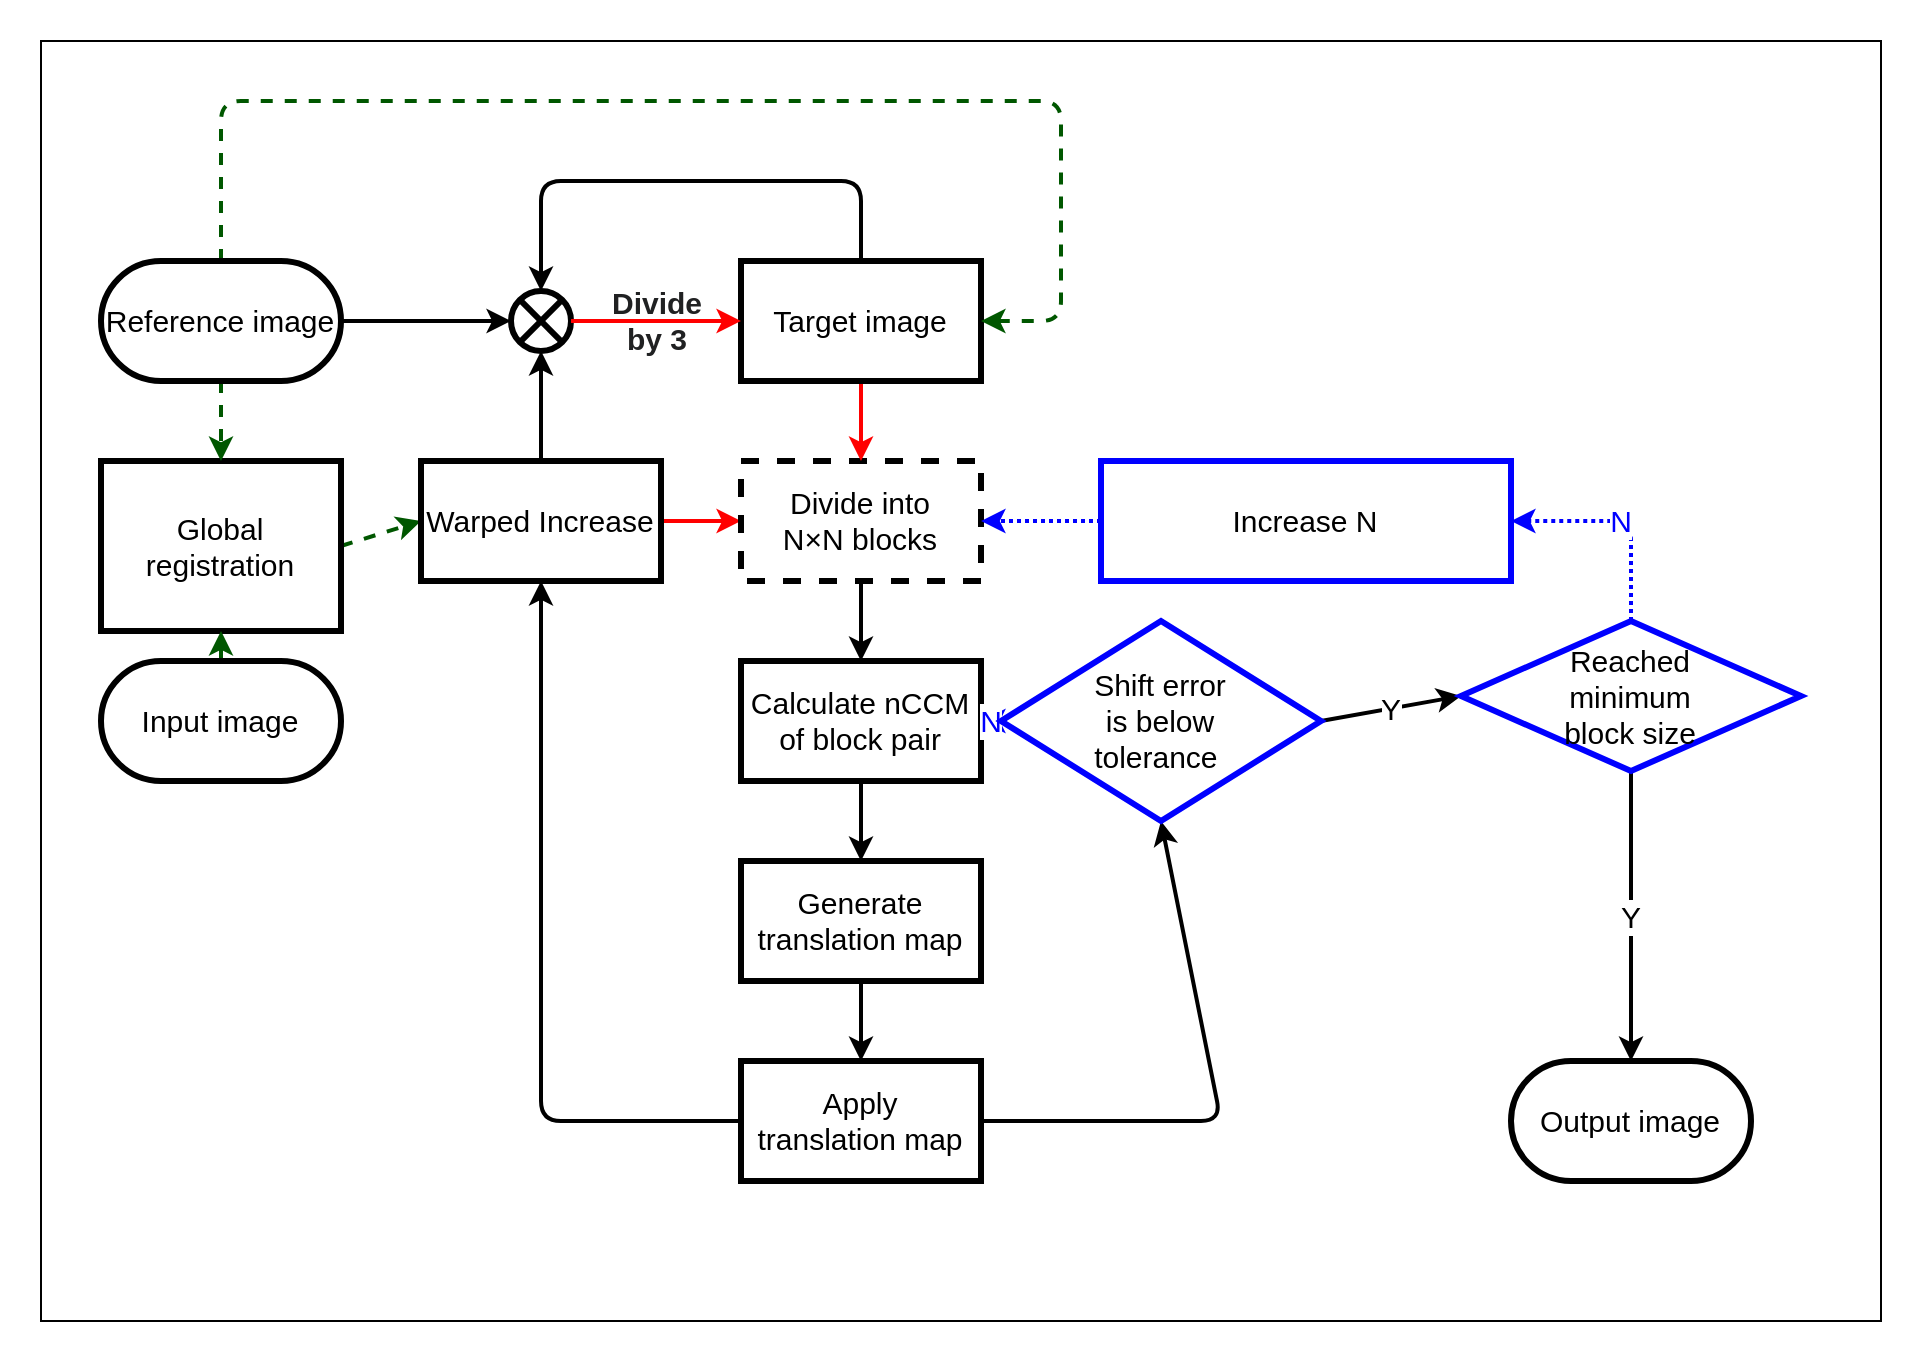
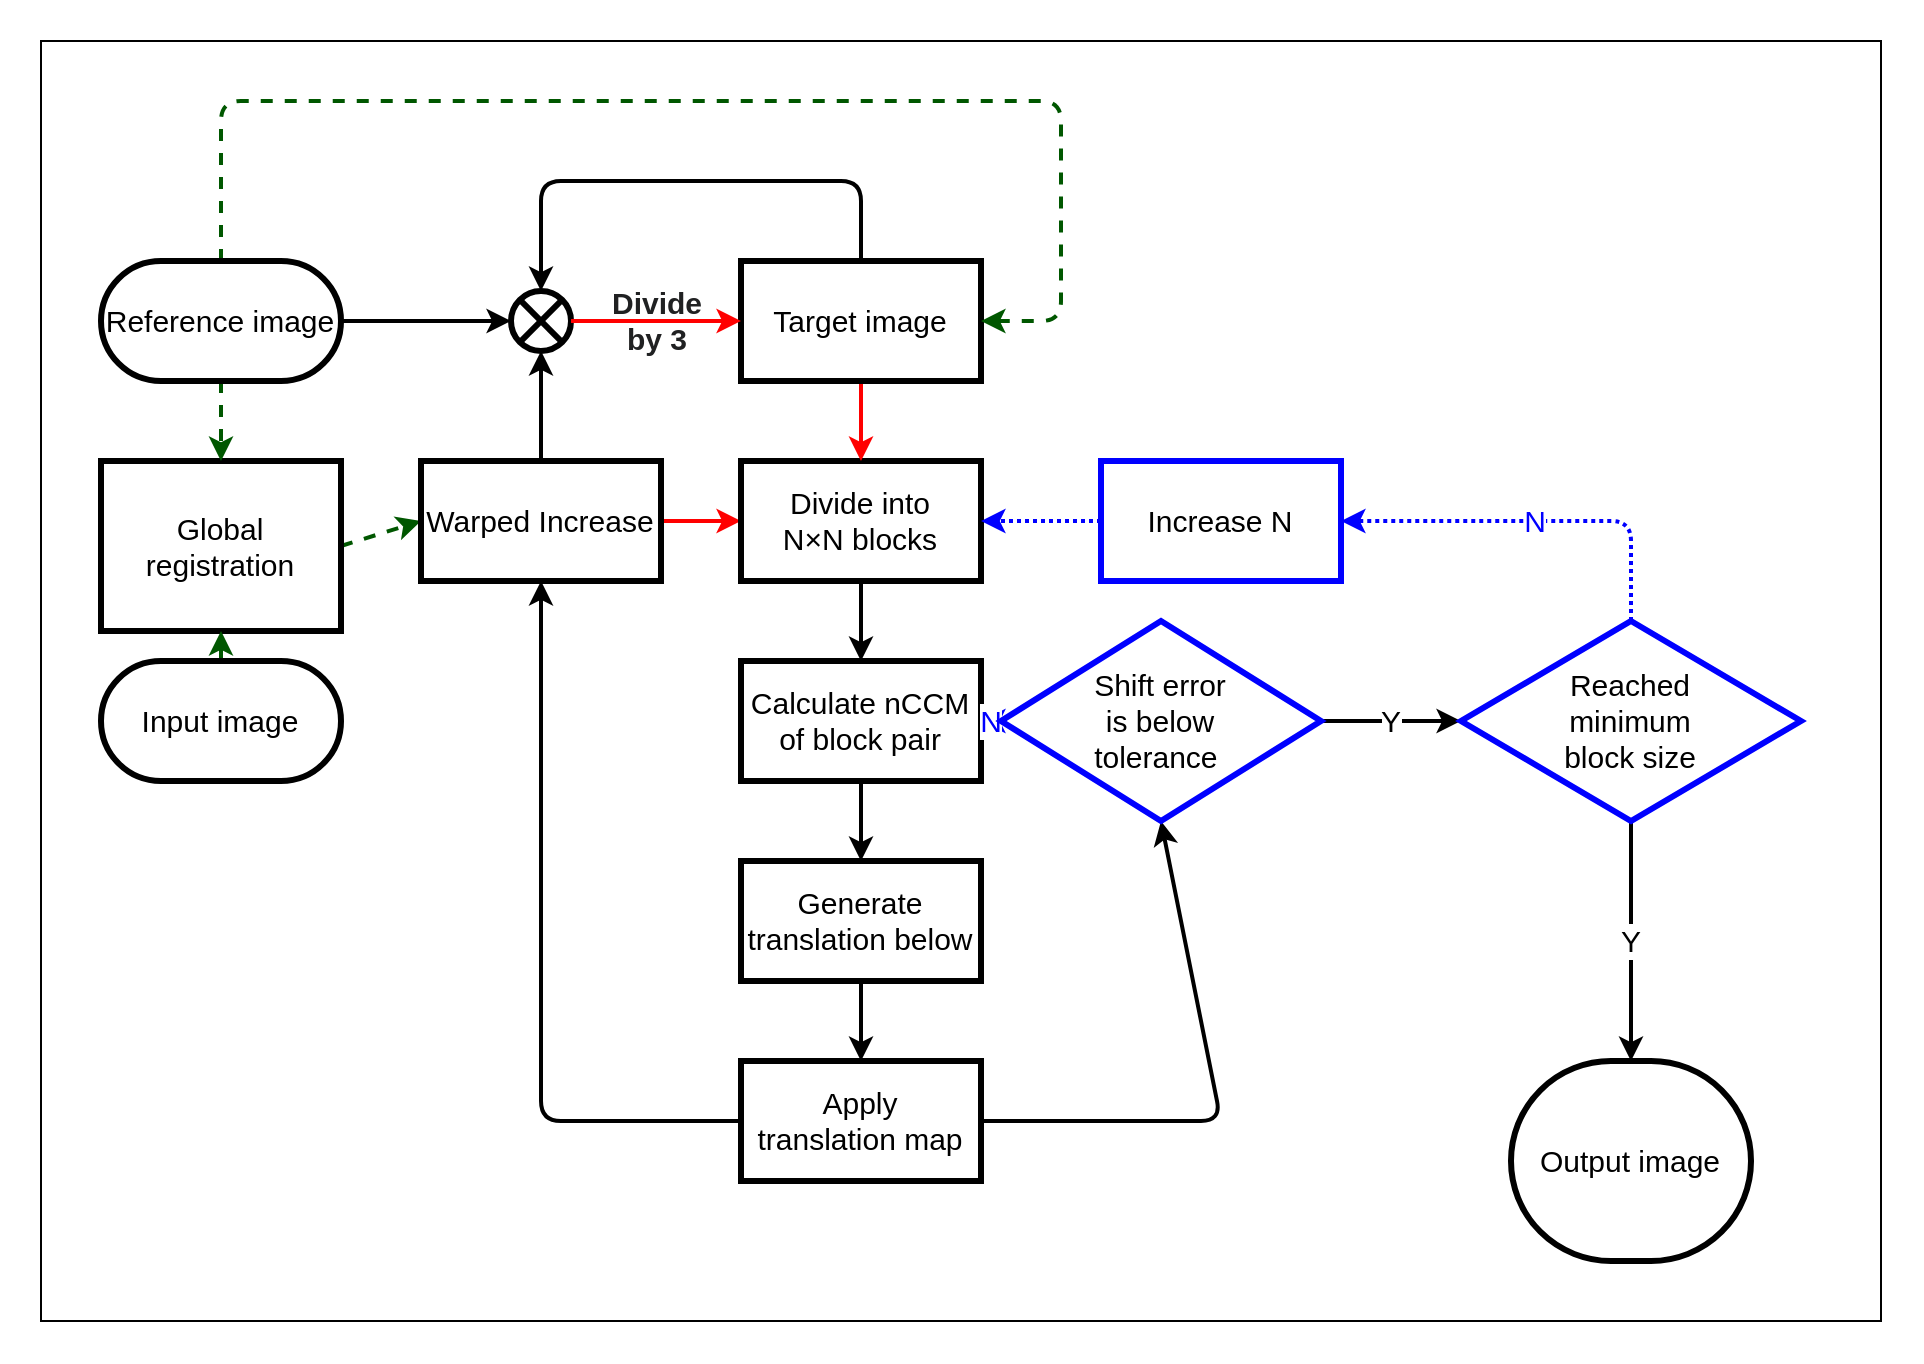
node "Divide into N×N blocks": style dashed -> solid
node "Increase N": size 410x120 -> 240x120
node "Reached minimum block size": size 340x150 -> 340x200
node "Generate translation map": label "Generate translation map" -> "Generate translation below"
node "Output image": size 240x120 -> 240x200
